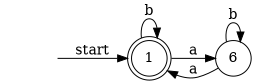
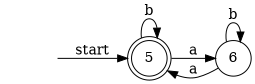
node "1": label "1" -> "5"
